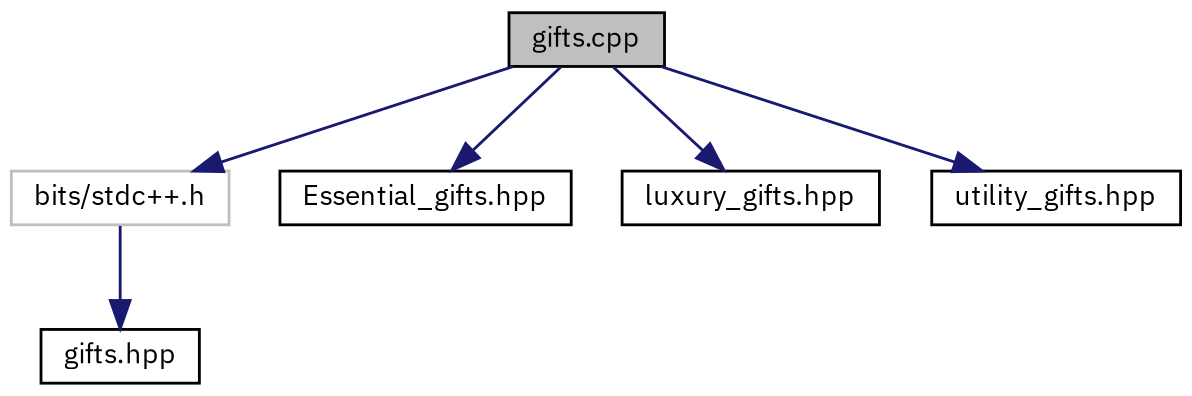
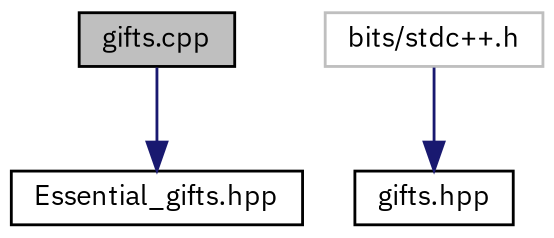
edge "gifts.cpp" -> "bits/stdc++.h": removed
node "luxury_gifts.hpp": removed
node "utility_gifts.hpp": removed
